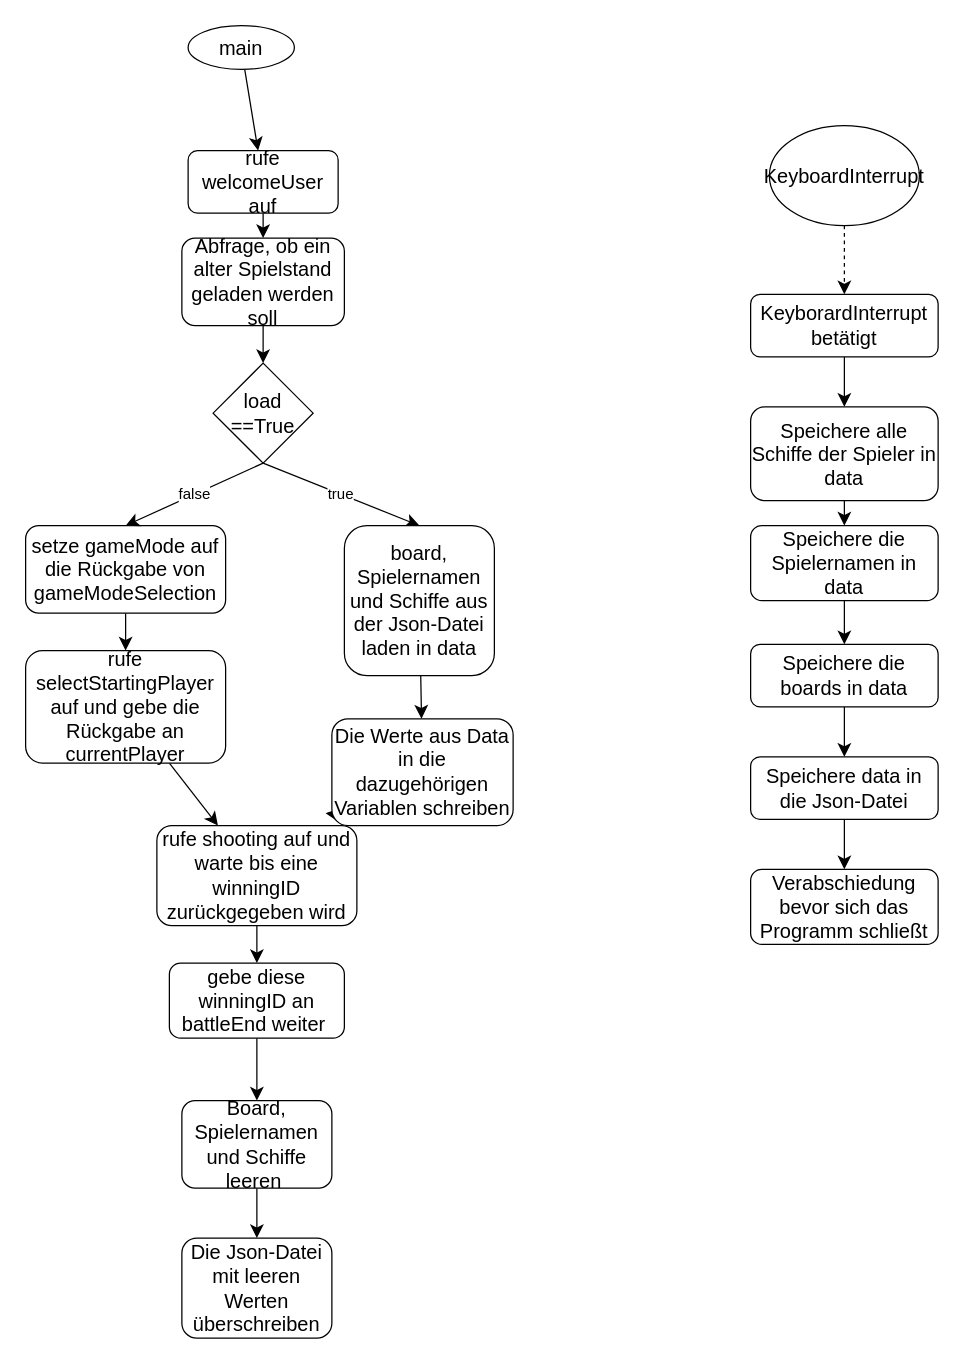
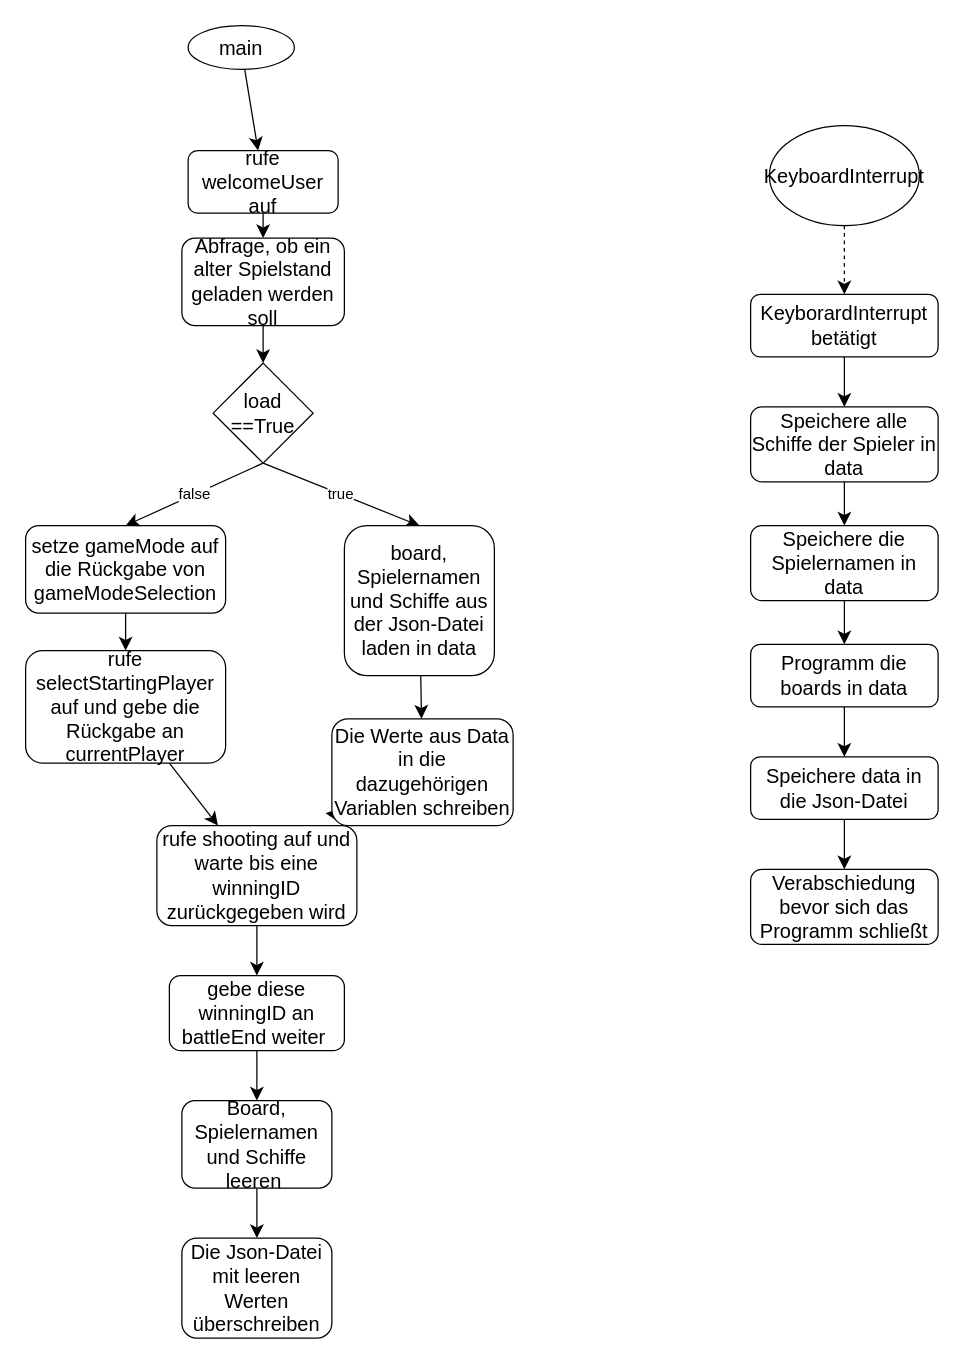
node "Speichere alle Schiffe der Spieler in data": size 188x94 -> 188x75
node "Speichere die boards in data": label "Speichere die boards in data" -> "Programm die boards in data"
node "gebe diese winningID an battleEnd weiter": moved (257, 1001) -> (257, 1013)
